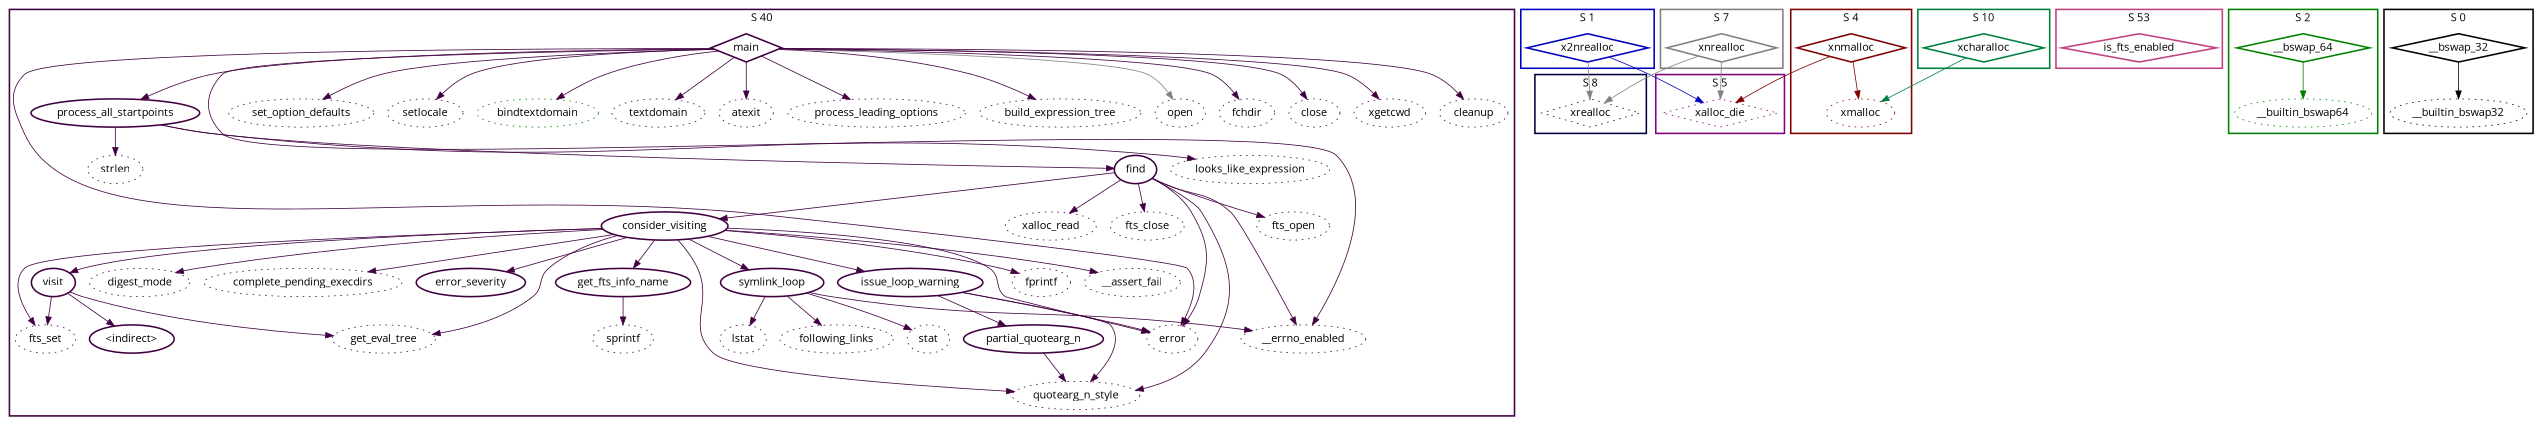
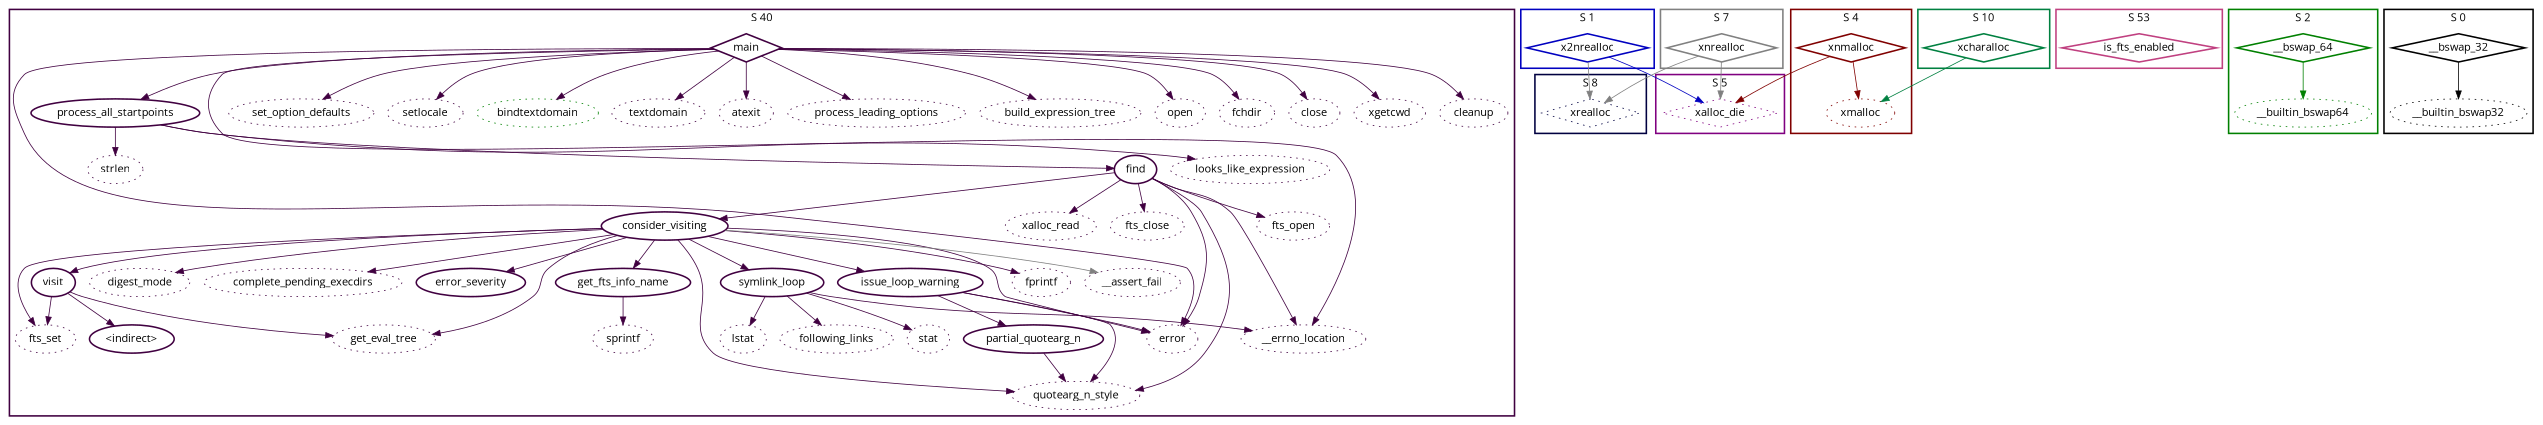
edge "main" -> "open": color #808080 -> #400040
edge "consider_visiting" -> "__assert_fail": color #400040 -> #808080
node "__errno_enabled": label "__errno_enabled" -> "__errno_location"
